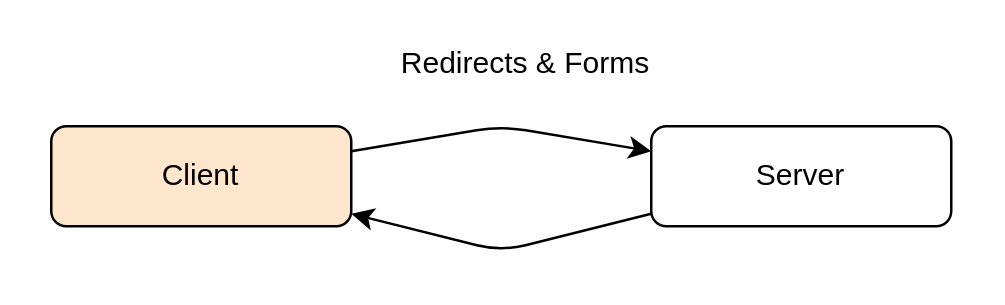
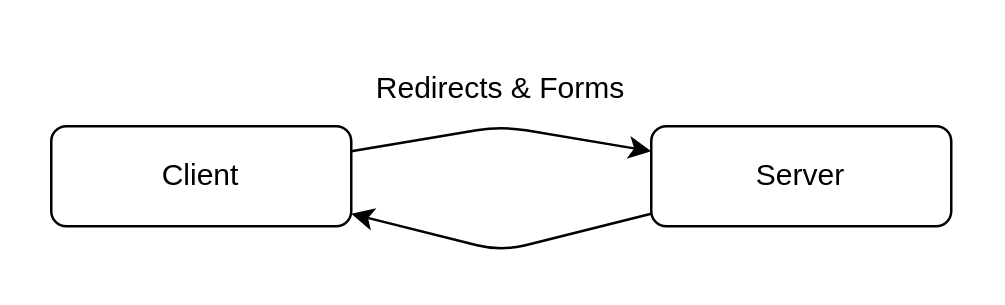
node "Redirects & Forms": moved (526, 64) -> (501, 89)
node "Client": fillcolor #ffe6cc -> #ffffff
